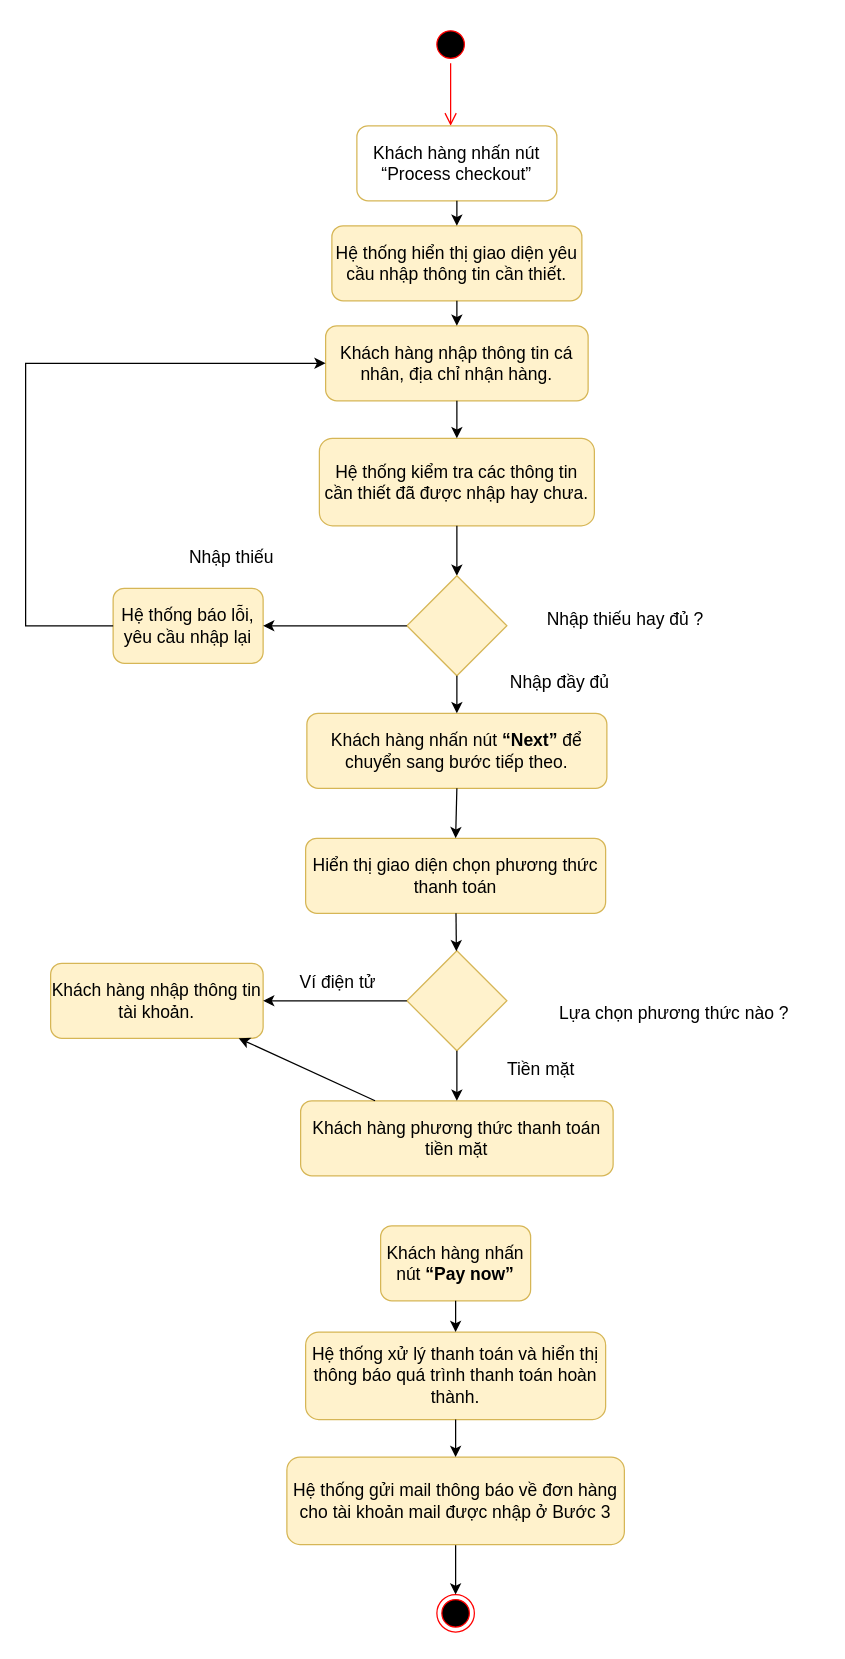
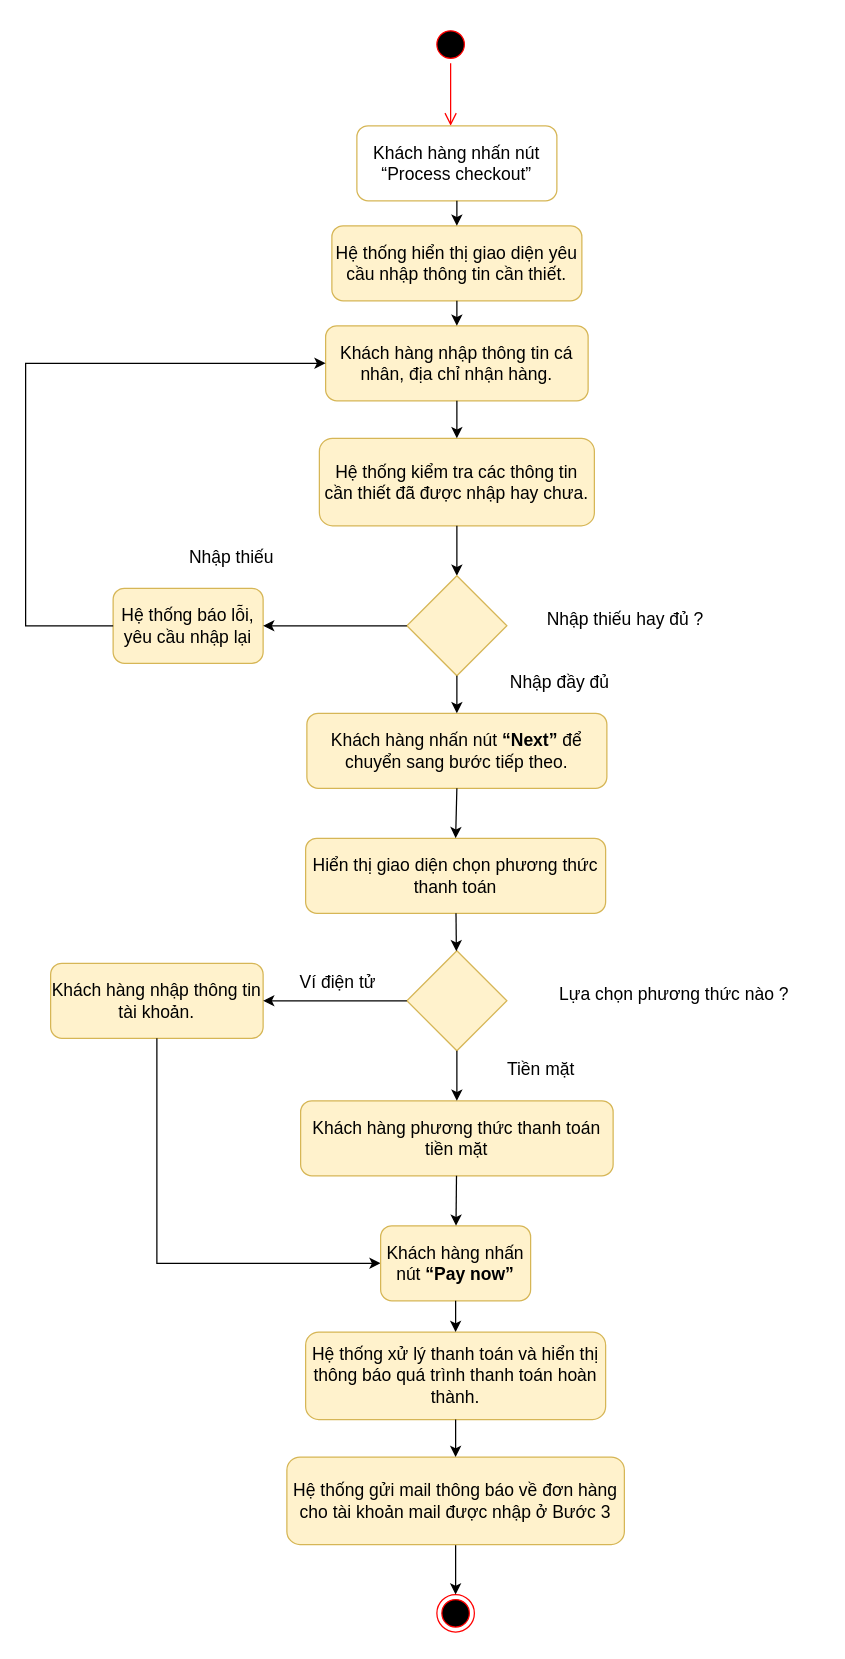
node "Lựa chọn phương thức nào ?": moved (674, 1013) -> (674, 994)
edge "Khách hàng phương thức thanh toán tiền mặt" -> "Khách hàng nhập thông tin tài khoản.": now "Khách hàng phương thức thanh toán tiền mặt" -> "Khách hàng nhấn nút “Pay now”"
edge "Khách hàng nhập thông tin tài khoản." -> "Khách hàng nhấn nút “Pay now”": added
